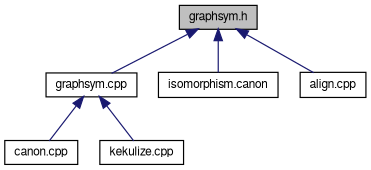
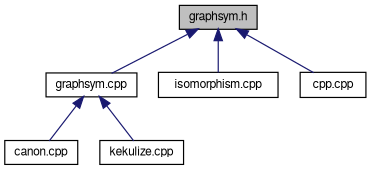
node "isomorphism.canon": label "isomorphism.canon" -> "isomorphism.cpp"
node "align.cpp": label "align.cpp" -> "cpp.cpp"
